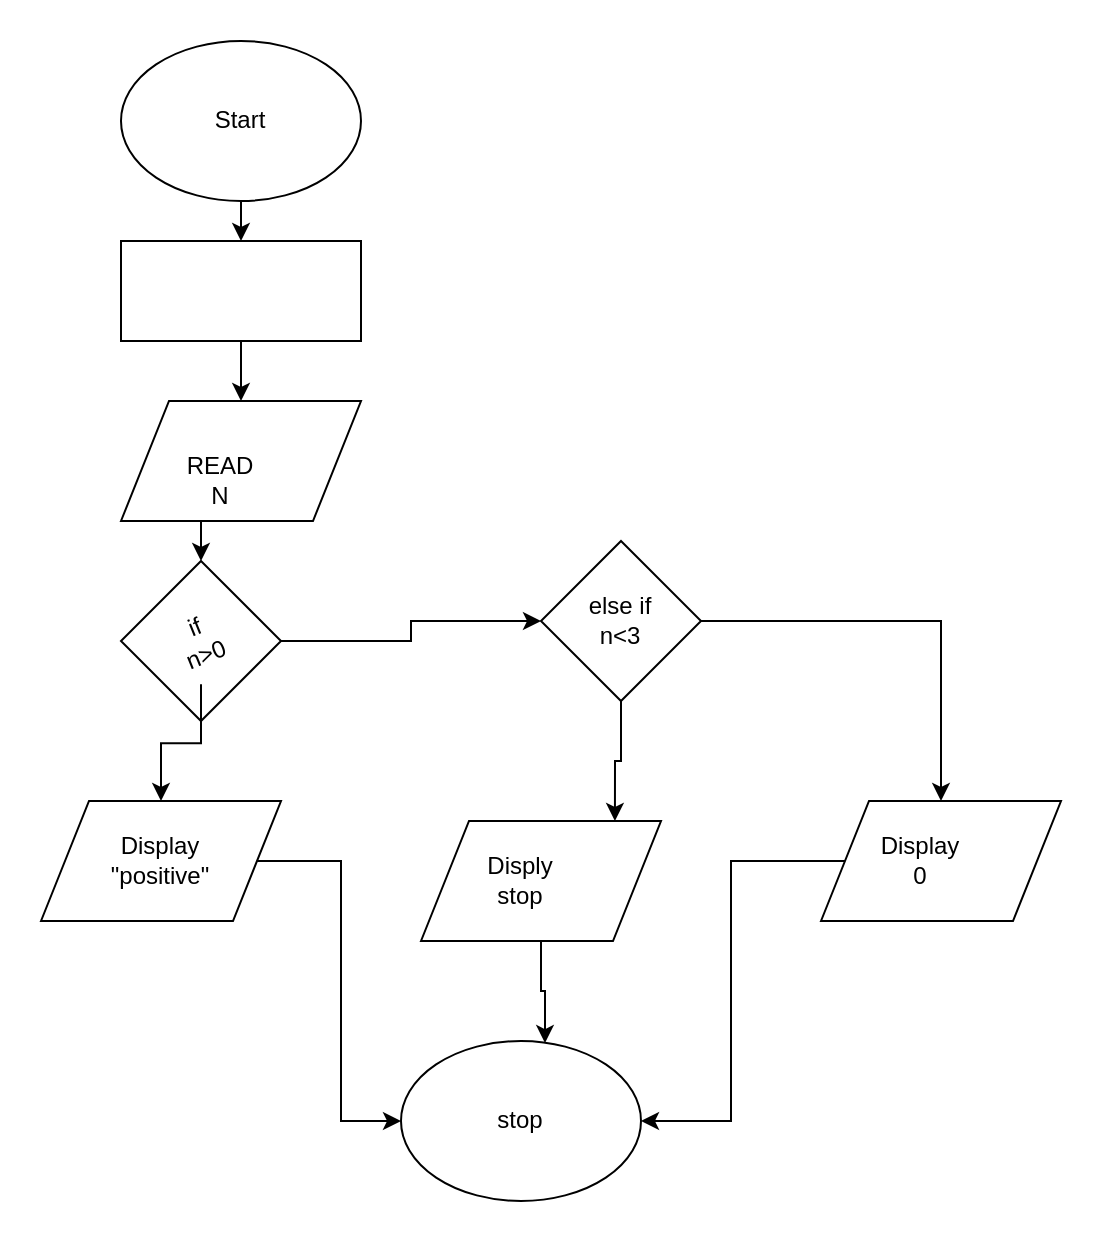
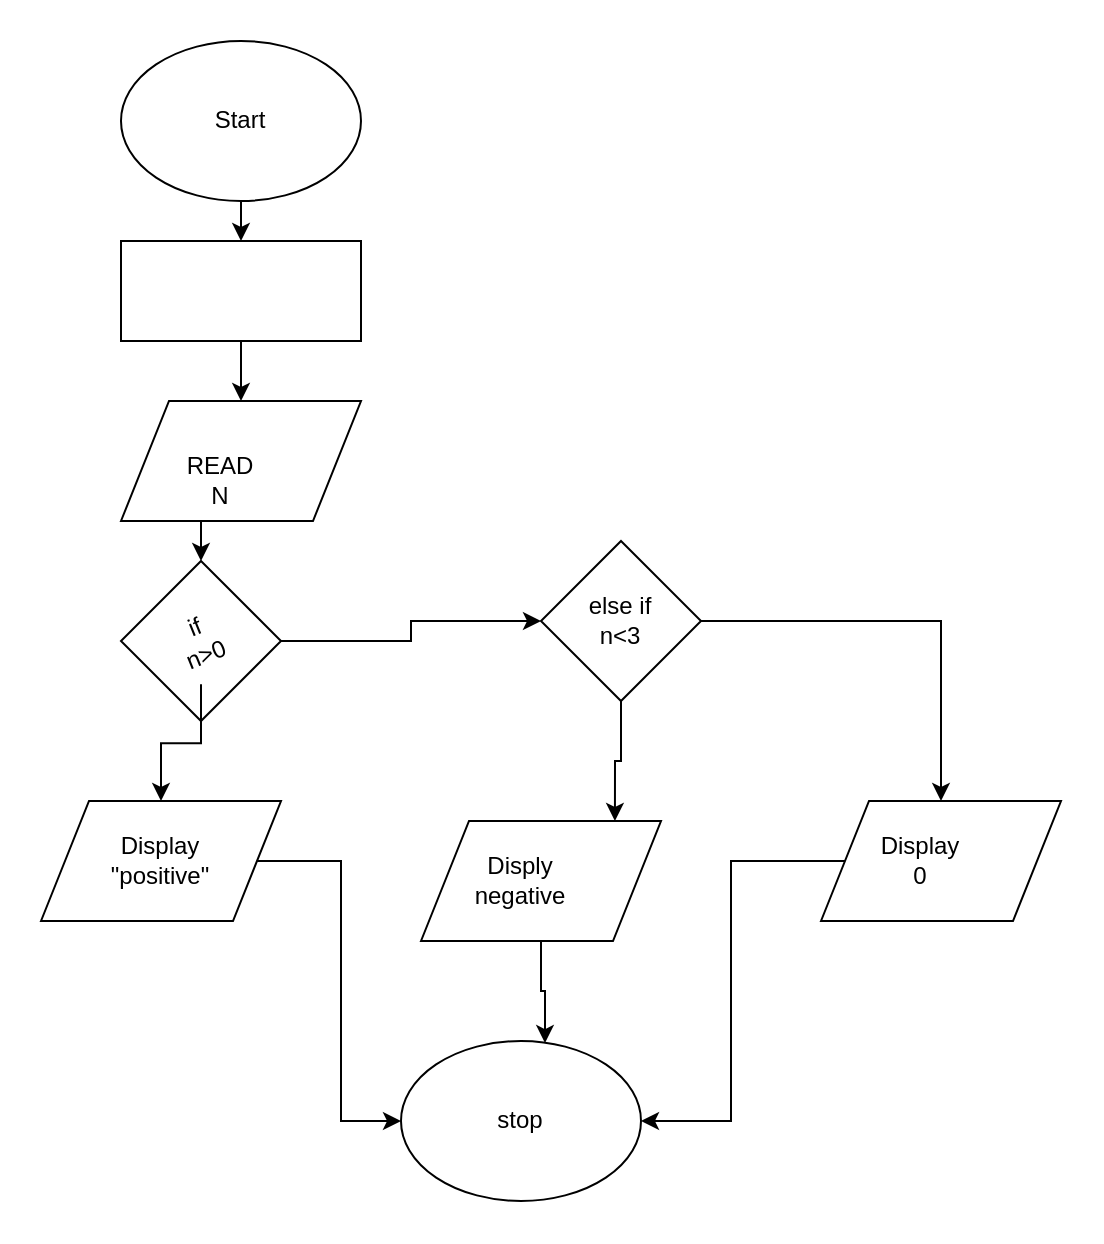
node "Disply stop": label "Disply stop" -> "Disply negative"
